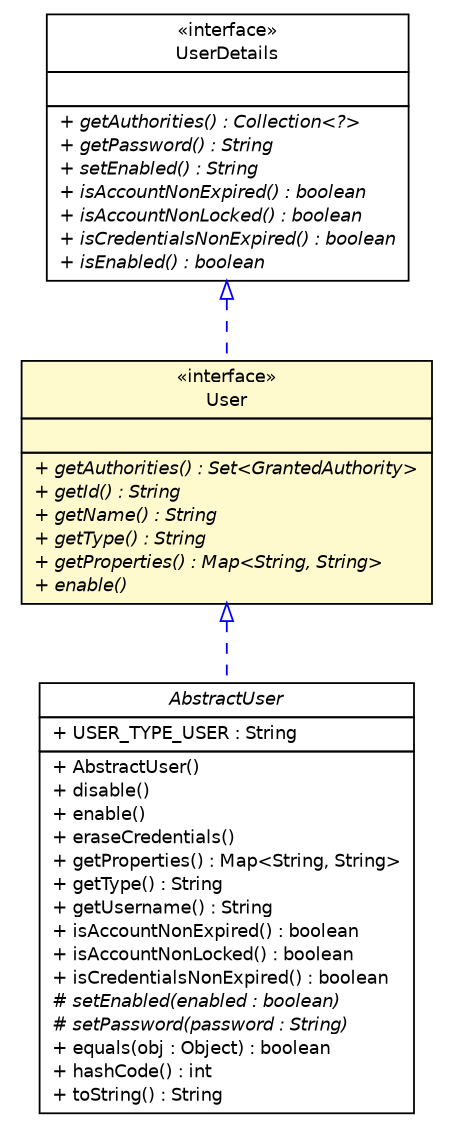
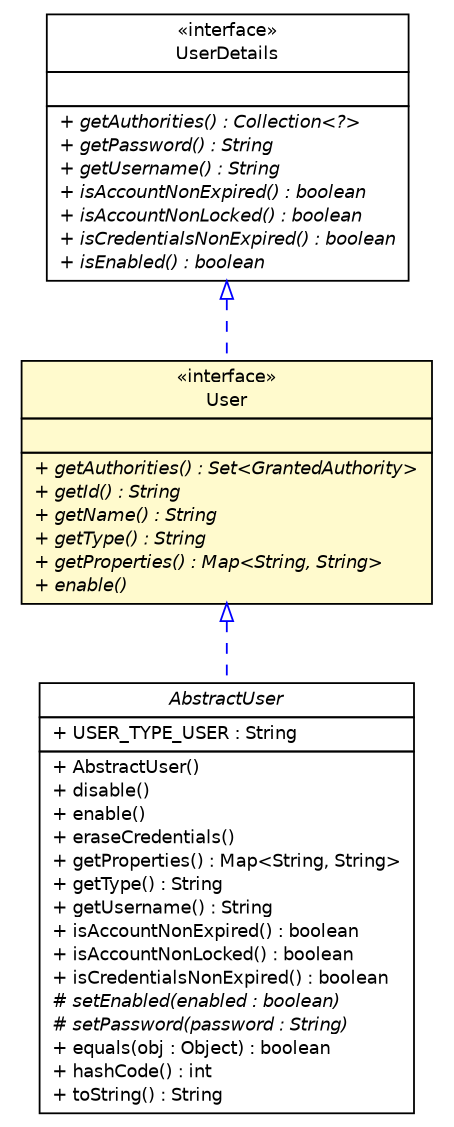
node "UserDetails": text "+ setEnabled() : String" -> "+ getUsername() : String"
